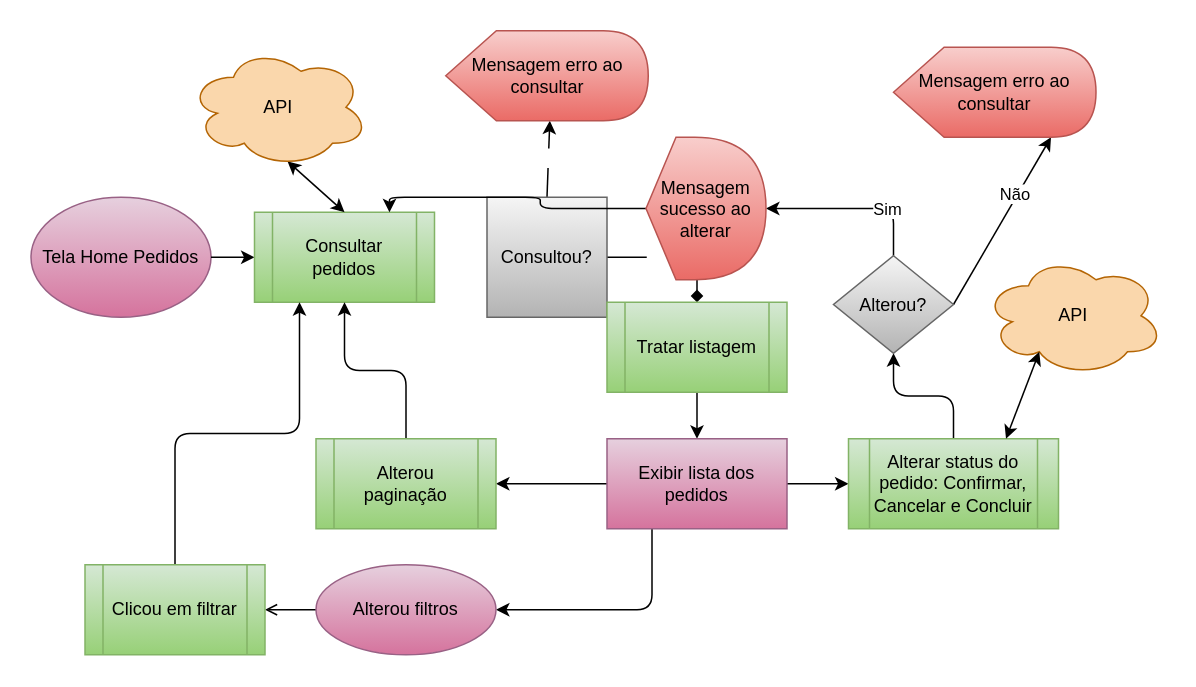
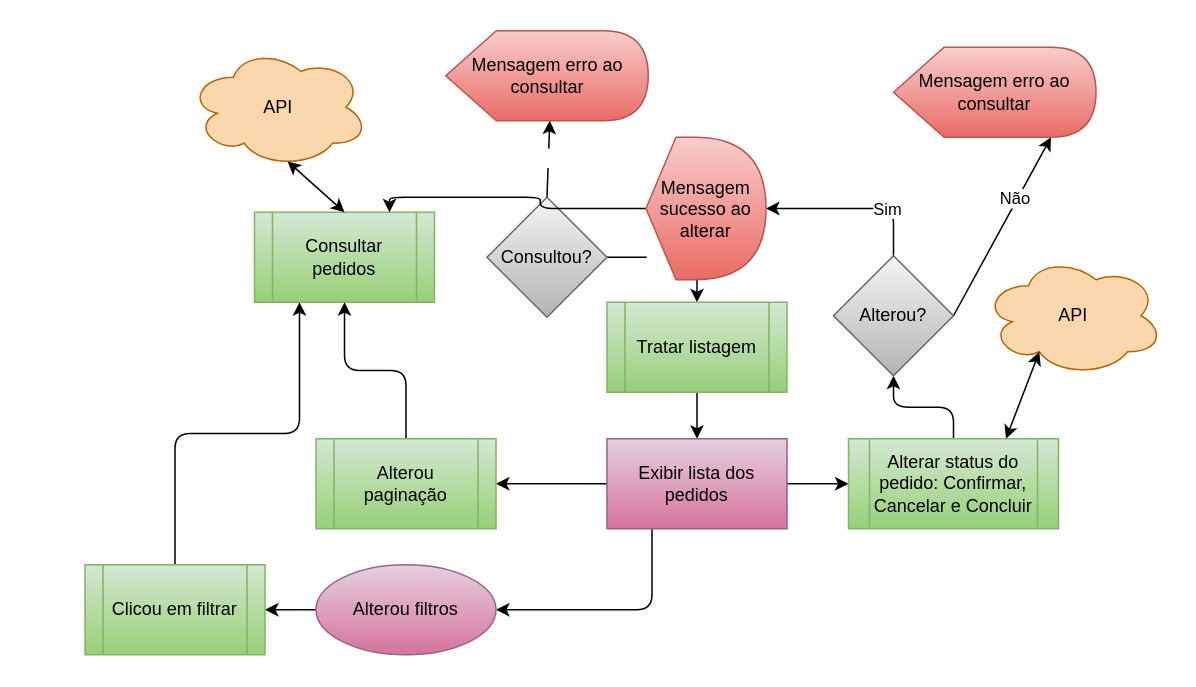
node "Tela Home Pedidos": removed
edge "Tela Home Pedidos" -> "Consultar pedidos": removed
node "Consultou?": shape rectangle -> diamond
edge "Consultou?" -> "Tratar listagem": arrowhead diamond -> classic
node "Alterou?": size 120x98 -> 120x120
edge "Alterou filtros" -> "Clicou em filtrar": arrowhead open -> classic
